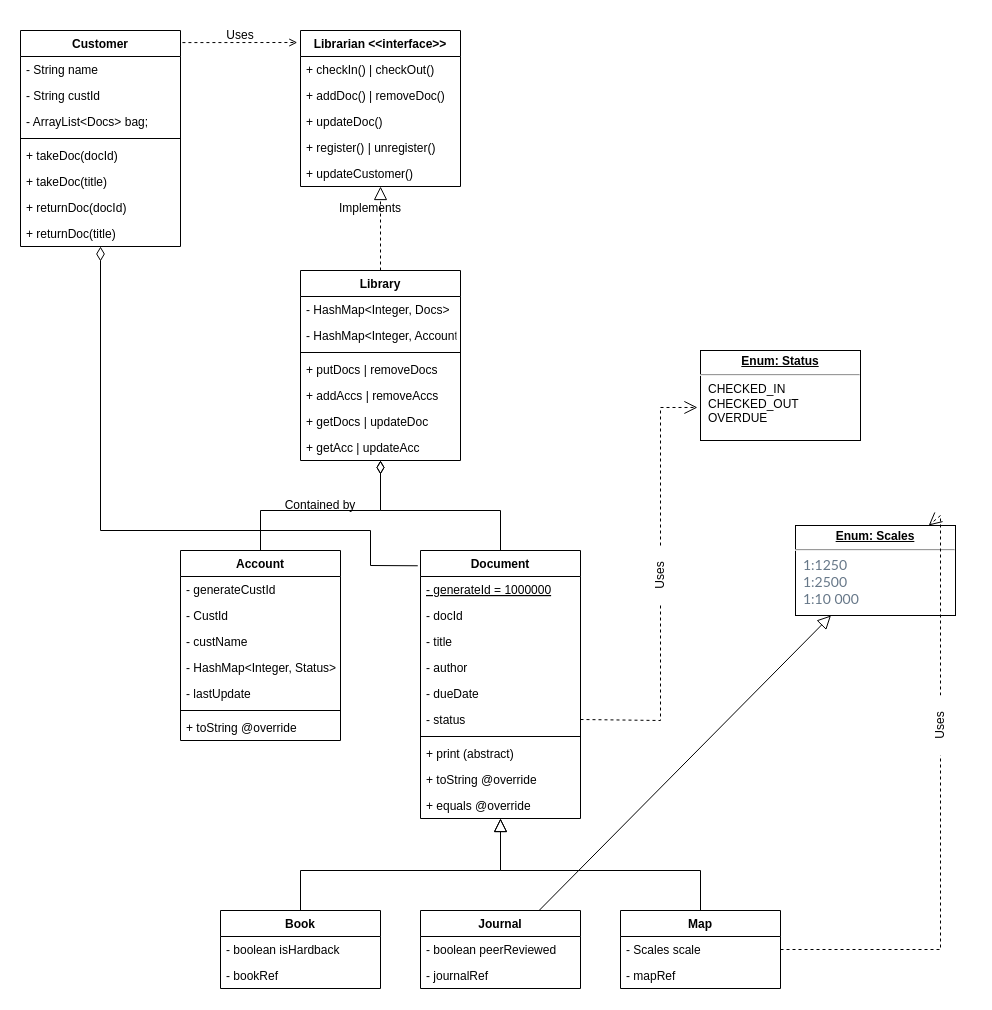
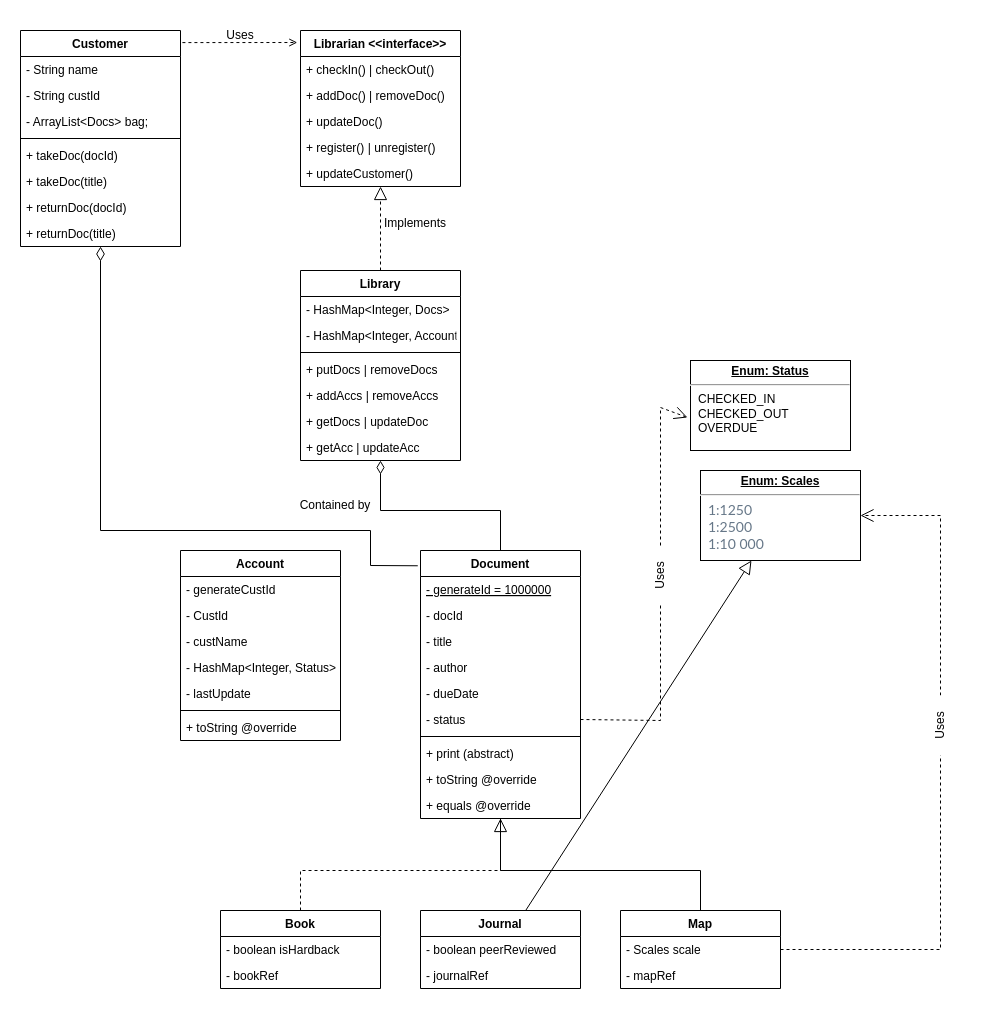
node "Implements": moved (371, 209) -> (416, 224)
node "Enum: Status CHECKED_IN CHECKED_OUT OVERDUE": moved (781, 396) -> (771, 406)
node "Contained by": moved (321, 506) -> (336, 506)
edge "Account" -> "Library": removed
node "Enum: Scales 1:1250 1:2500 1:10 000": moved (876, 571) -> (781, 516)
edge "Book" -> "+ equals @override": style solid -> dashed
edge "Map" -> "+ equals @override": arrowhead block -> none
